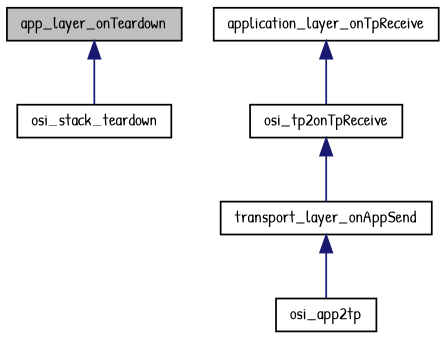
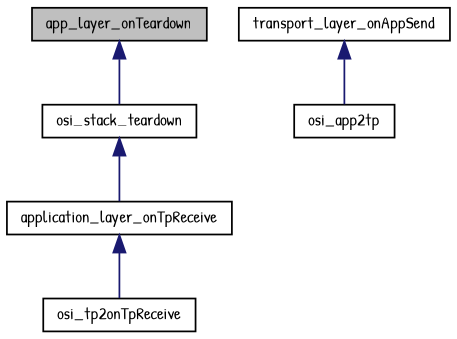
edge "application_layer_onTpReceive" -> "osi_stack_teardown": added
edge "transport_layer_onAppSend" -> "osi_tp2onTpReceive": removed
